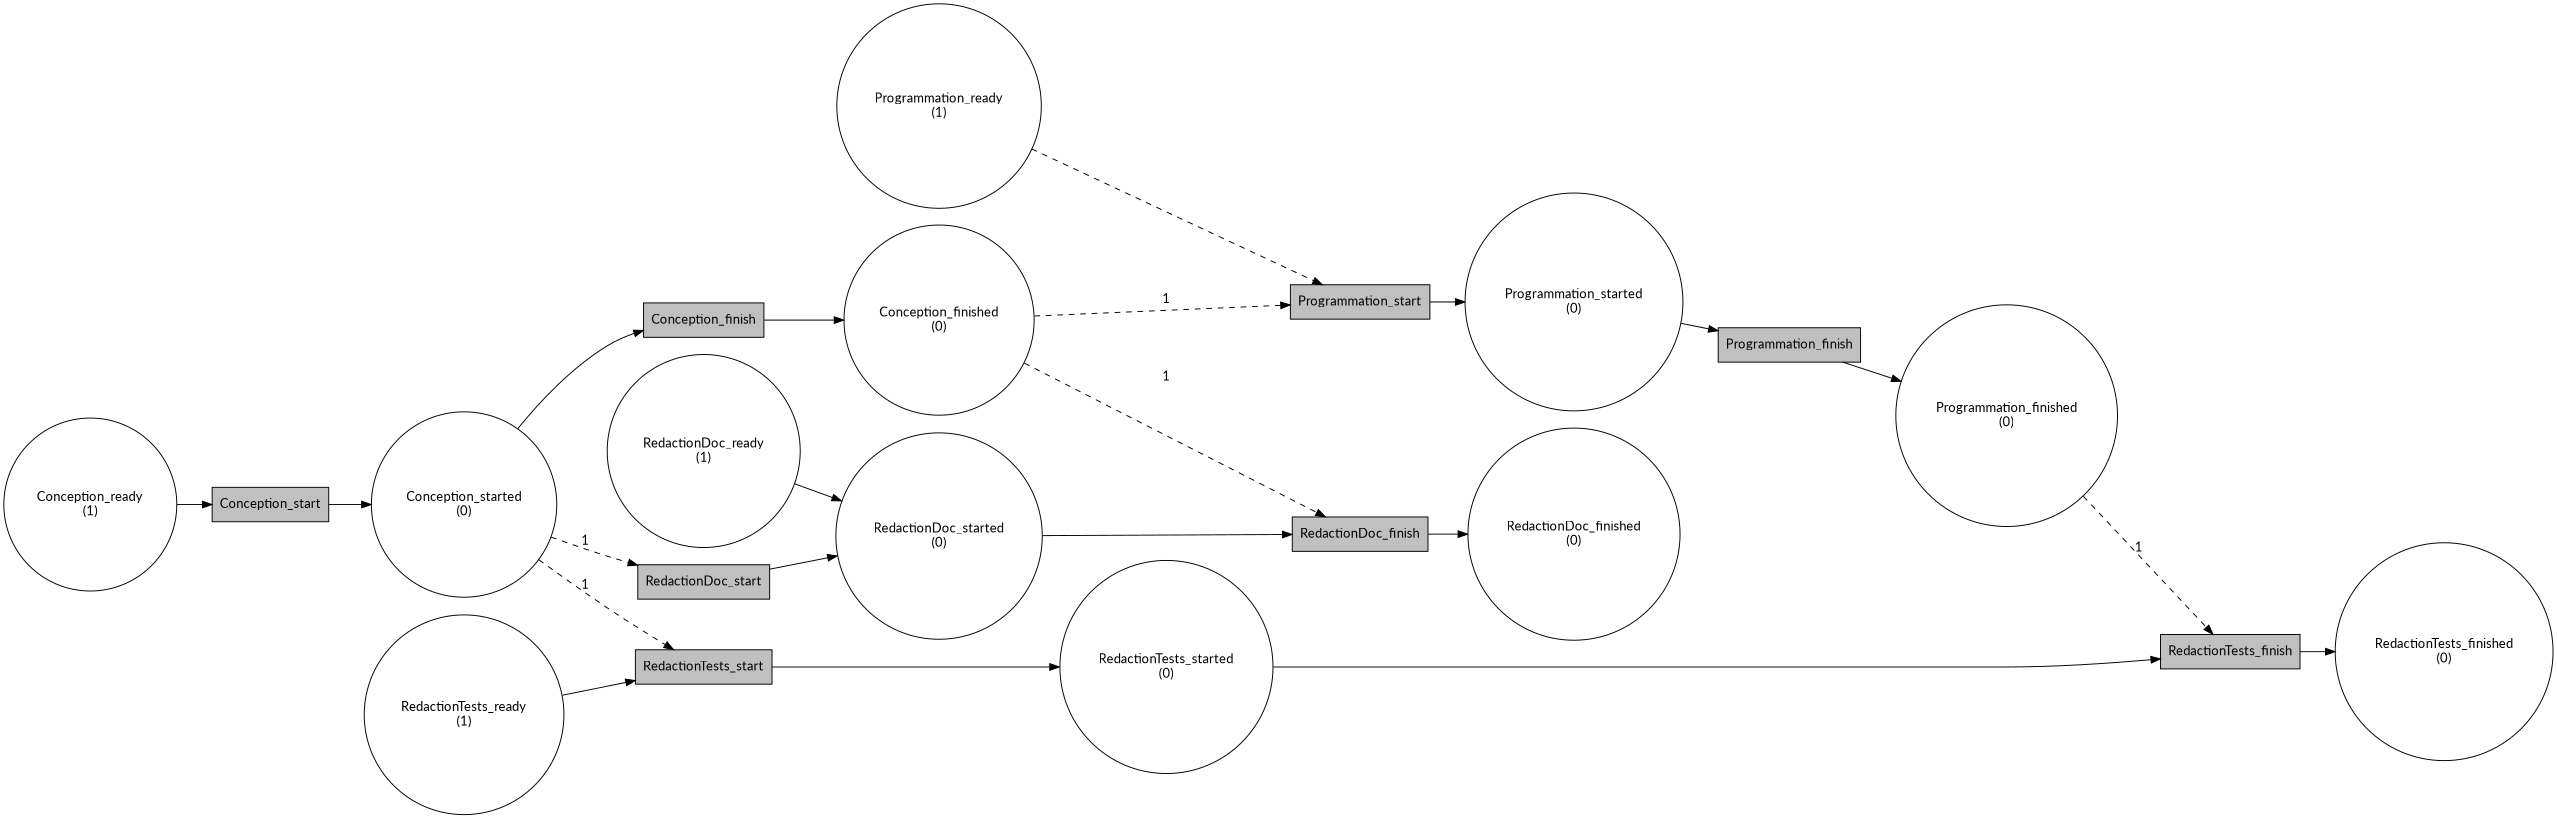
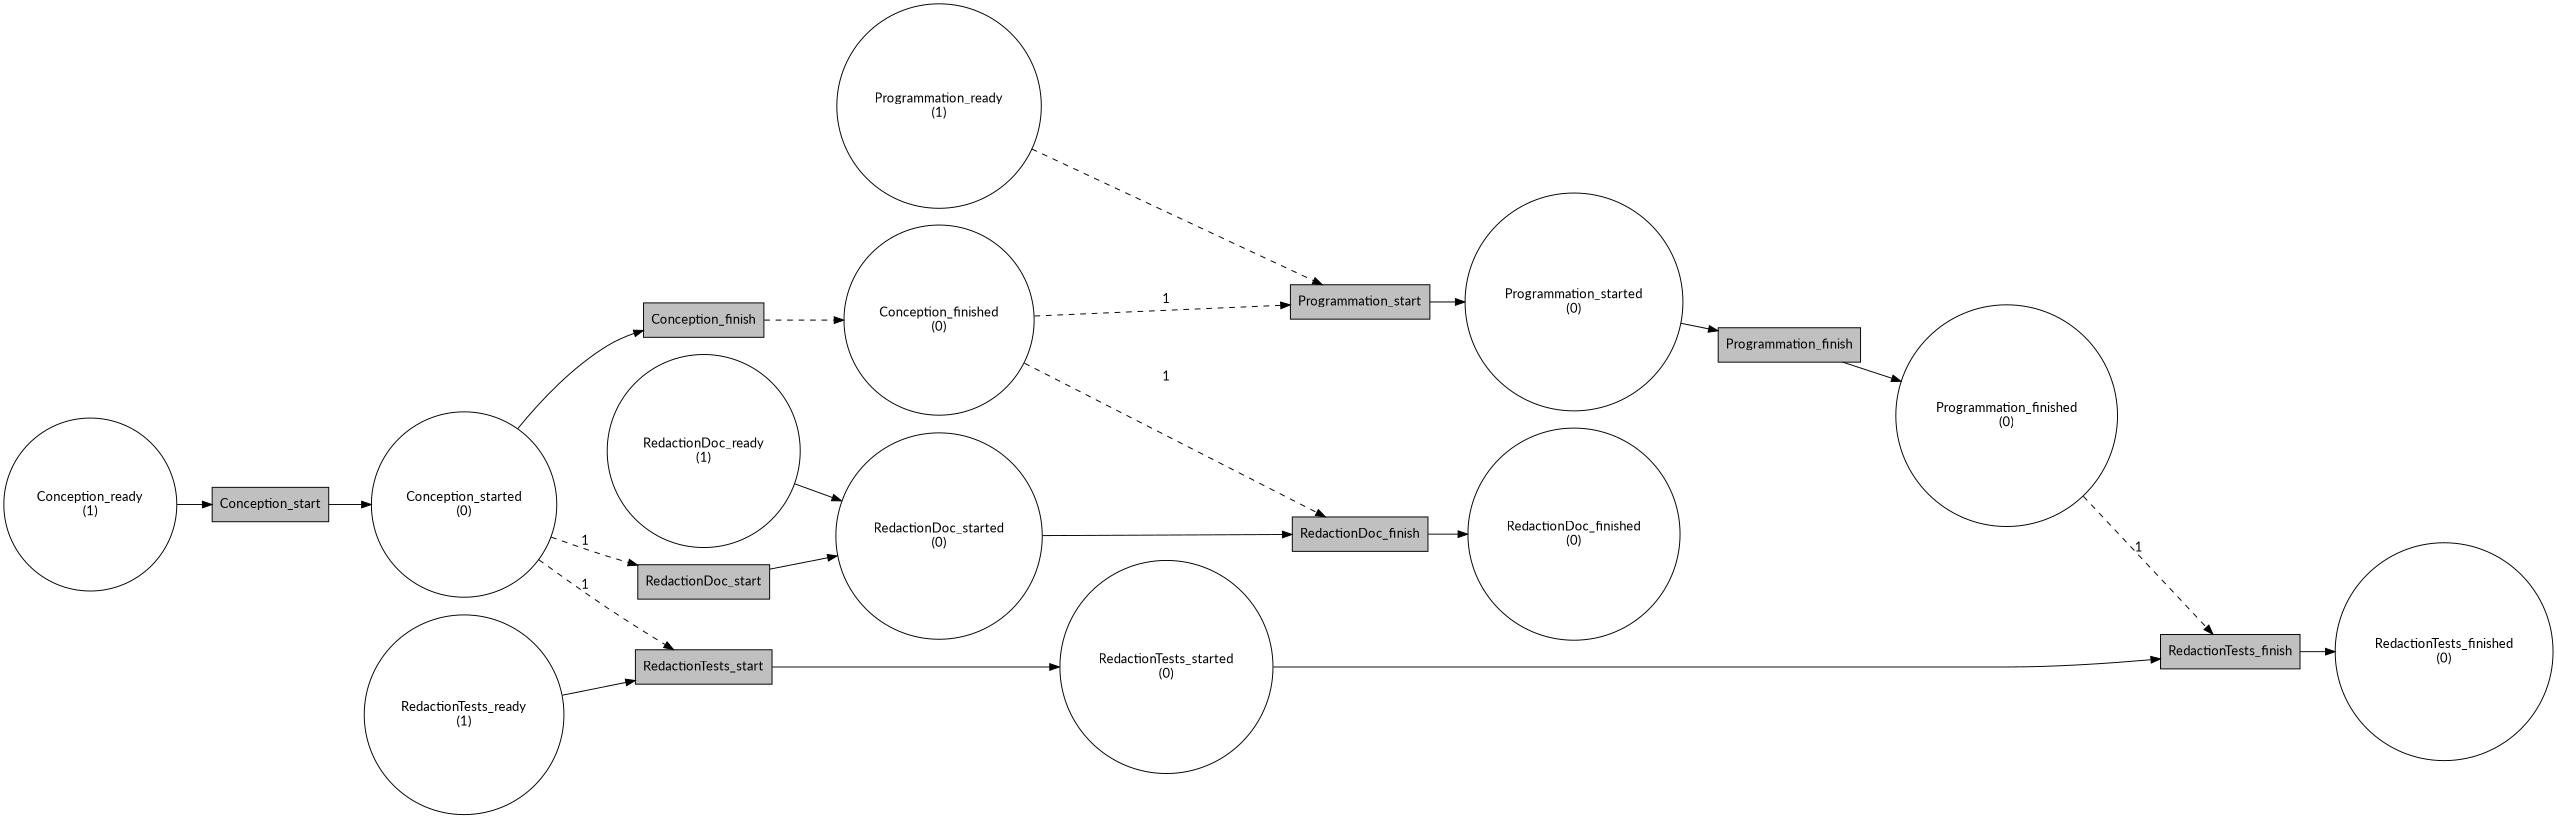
edge "Conception_finish" -> "Conception_finished (0)": style solid -> dashed
